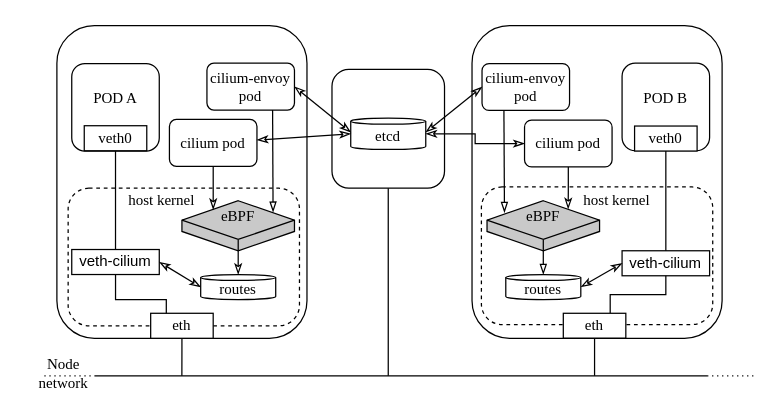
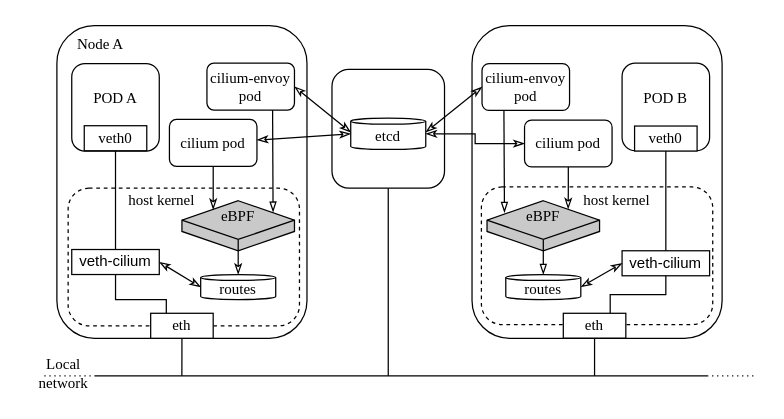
node "Node A": added
node "Node network": label "Node network" -> "Local network"
